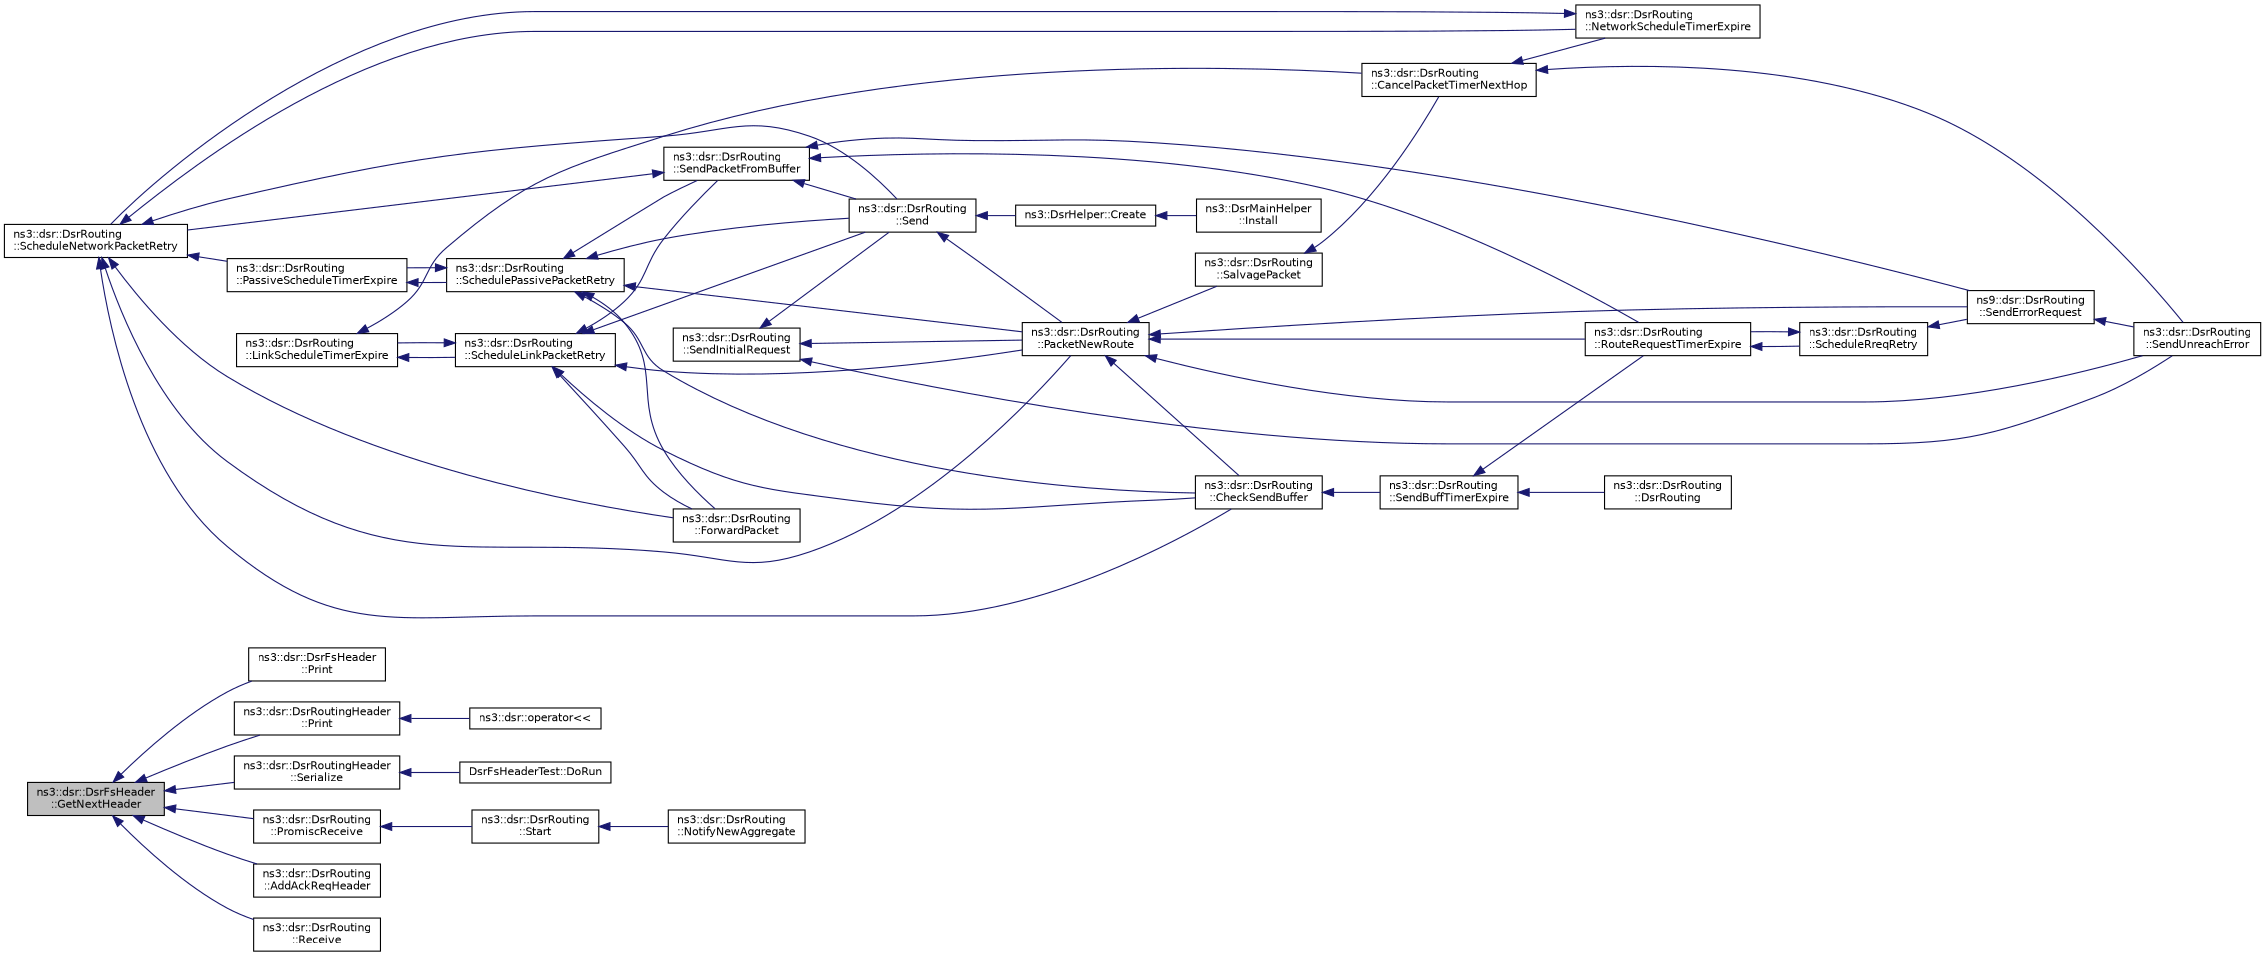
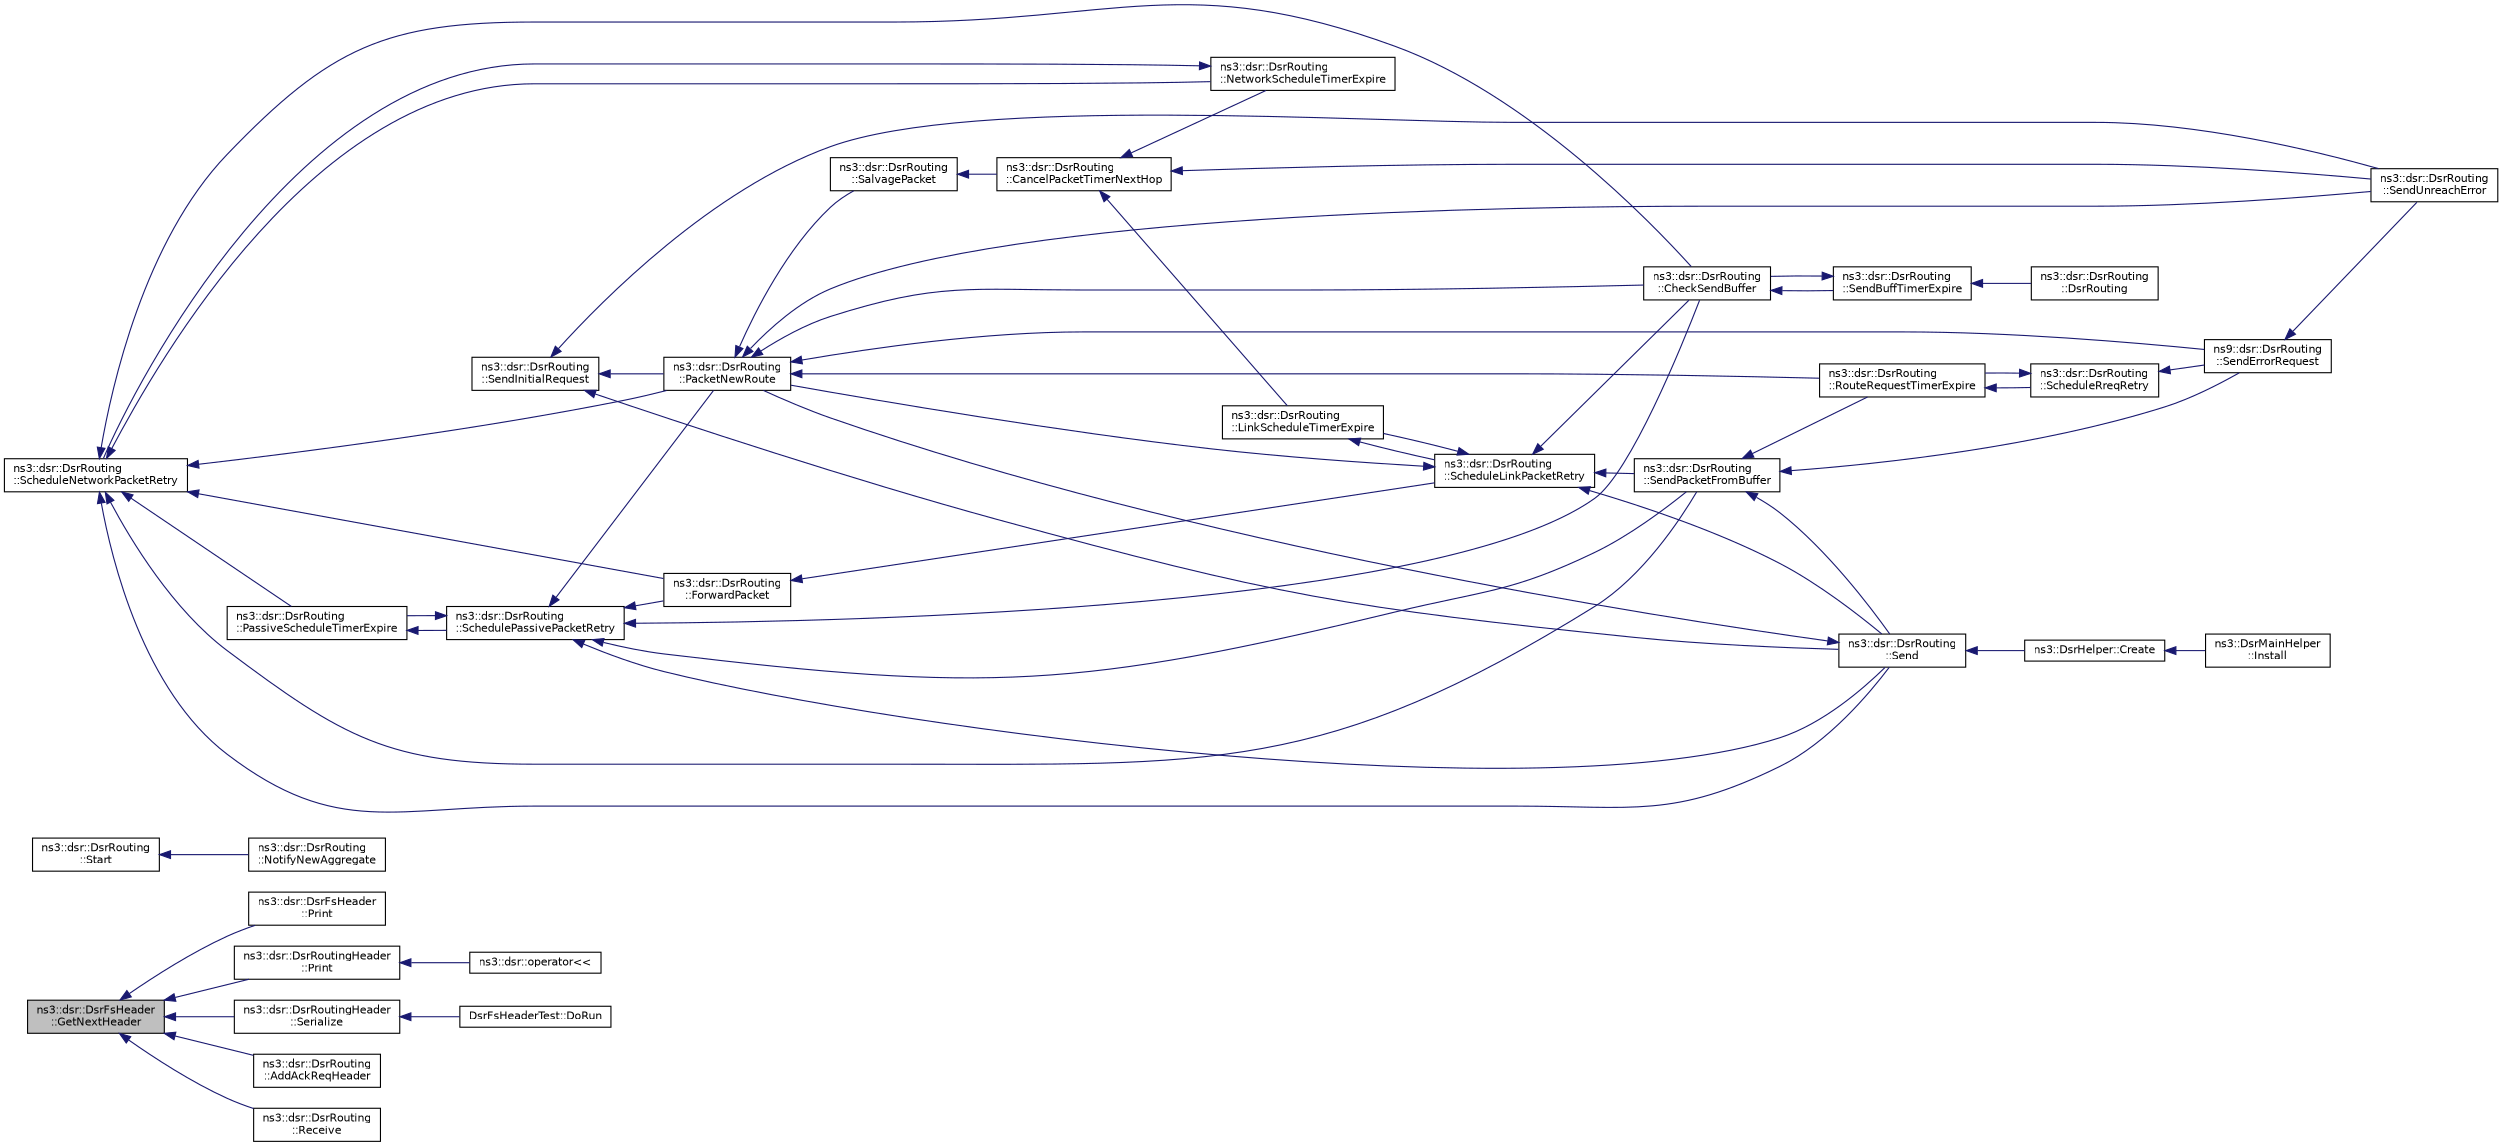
edge "ns3::dsr::DsrRouting ::CancelPacketTimerNextHop" -> "ns3::dsr::DsrRouting ::LinkScheduleTimerExpire": reversed
edge "ns3::dsr::DsrRouting ::ScheduleNetworkPacketRetry" -> "ns3::dsr::DsrRouting ::SendPacketFromBuffer": reversed
edge "ns3::dsr::DsrRouting ::RouteRequestTimerExpire" -> "ns3::dsr::DsrRouting ::SendBuffTimerExpire": now "ns3::dsr::DsrRouting ::CheckSendBuffer" -> "ns3::dsr::DsrRouting ::SendBuffTimerExpire"
edge "ns3::dsr::DsrRouting ::ForwardPacket" -> "ns3::dsr::DsrRouting ::ScheduleLinkPacketRetry": reversed
node "ns3::dsr::DsrRouting ::PromiscReceive": removed
